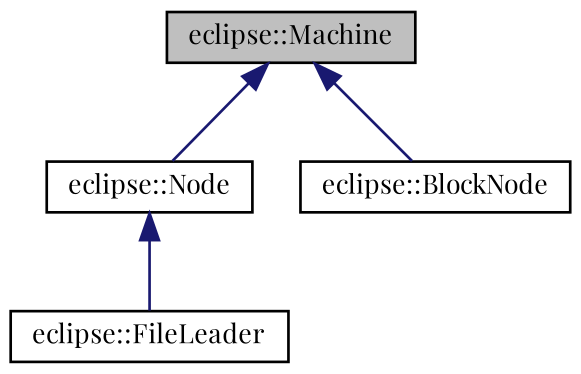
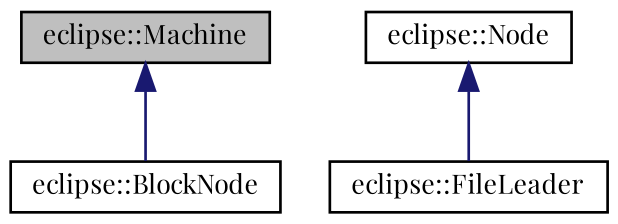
edge "eclipse::Node" -> "eclipse::Machine": removed
